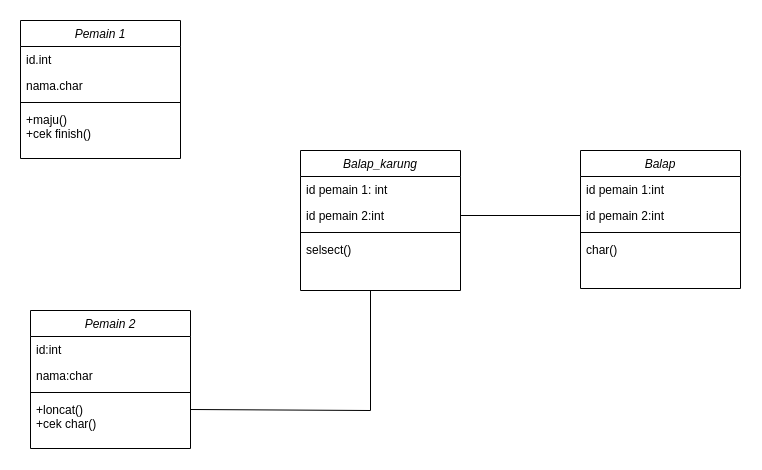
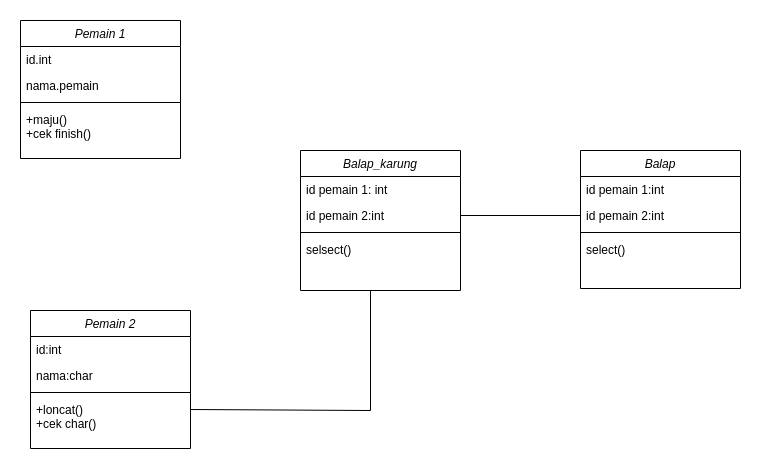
node "nama.char": label "nama.char" -> "nama.pemain"
node "char()": label "char()" -> "select()"
